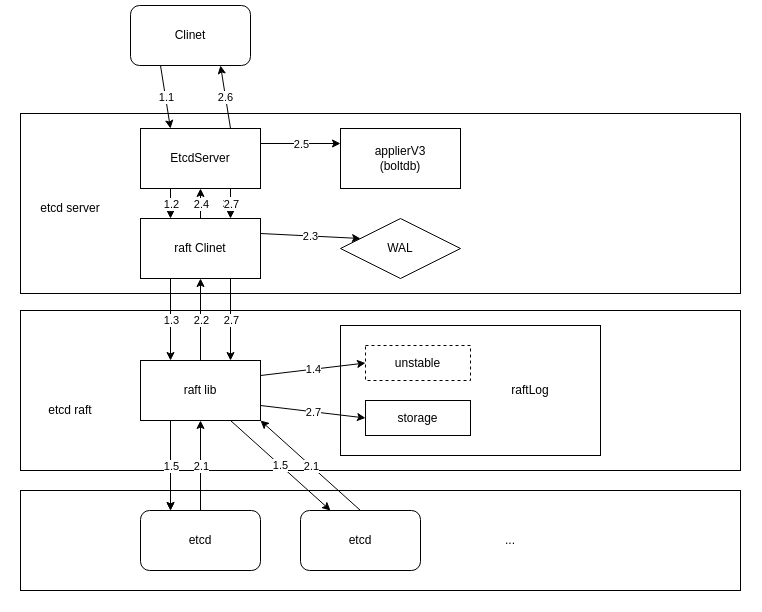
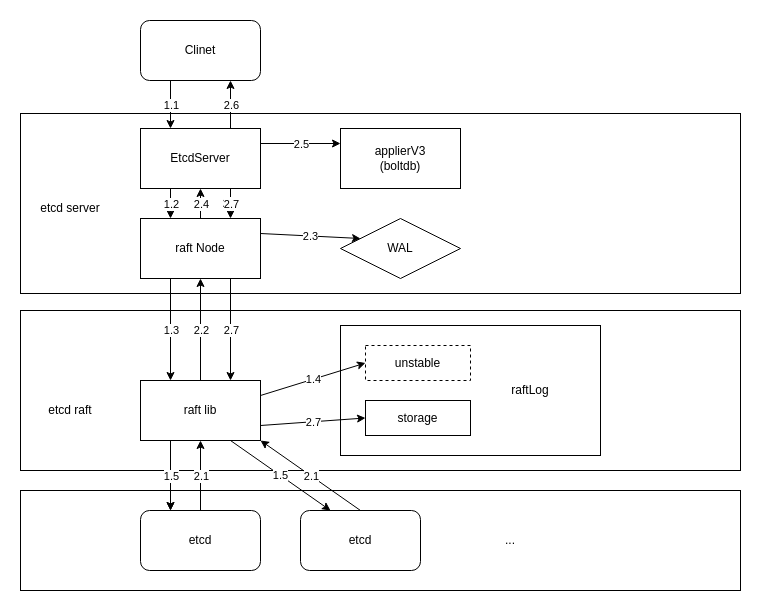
node "Clinet": moved (191, 36) -> (201, 51)
node "raft Clinet": label "raft Clinet" -> "raft Node"
node "raft lib": moved (201, 391) -> (201, 411)
